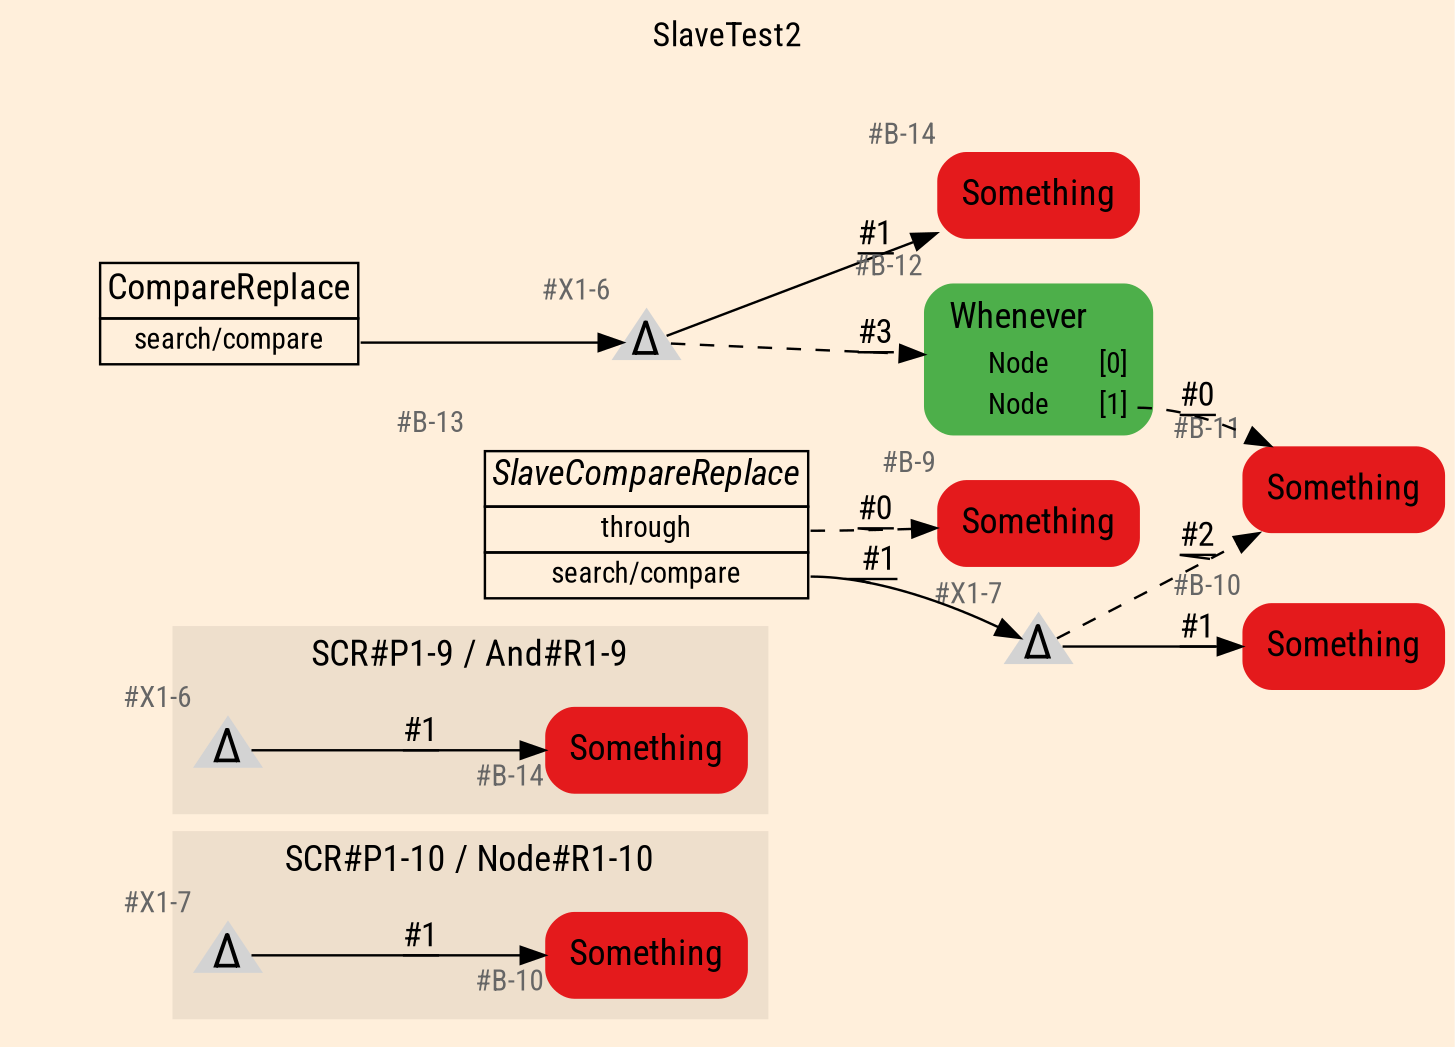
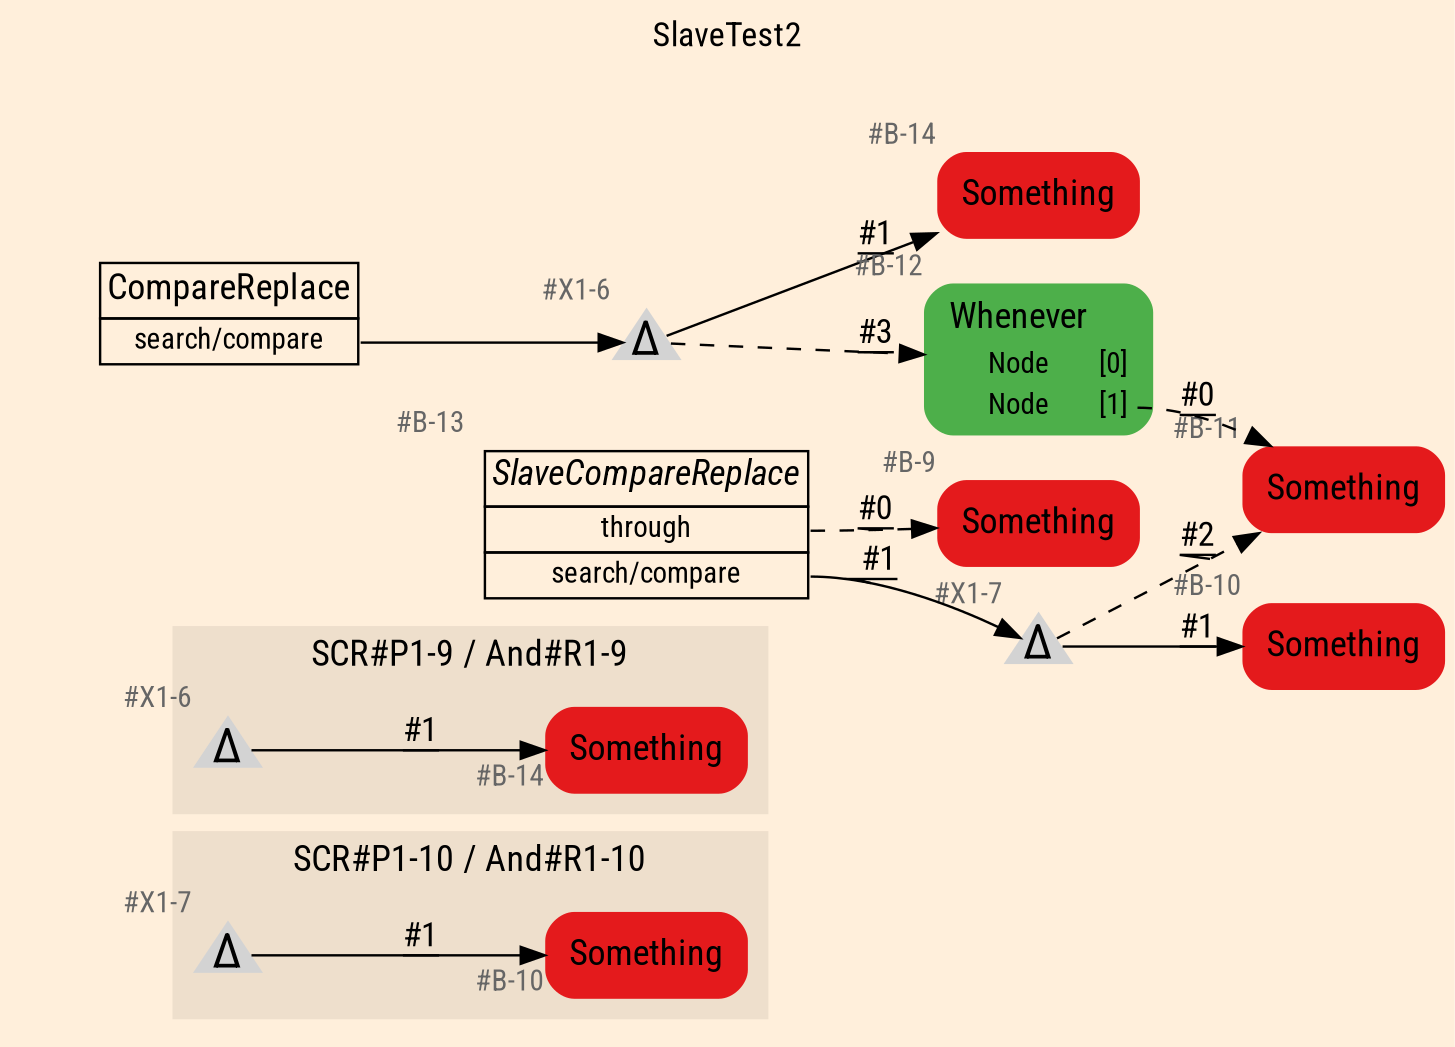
cluster "SCR#P1-10 / Node#R1-10": label "SCR#P1-10 / Node#R1-10" -> "SCR#P1-10 / And#R1-10"
